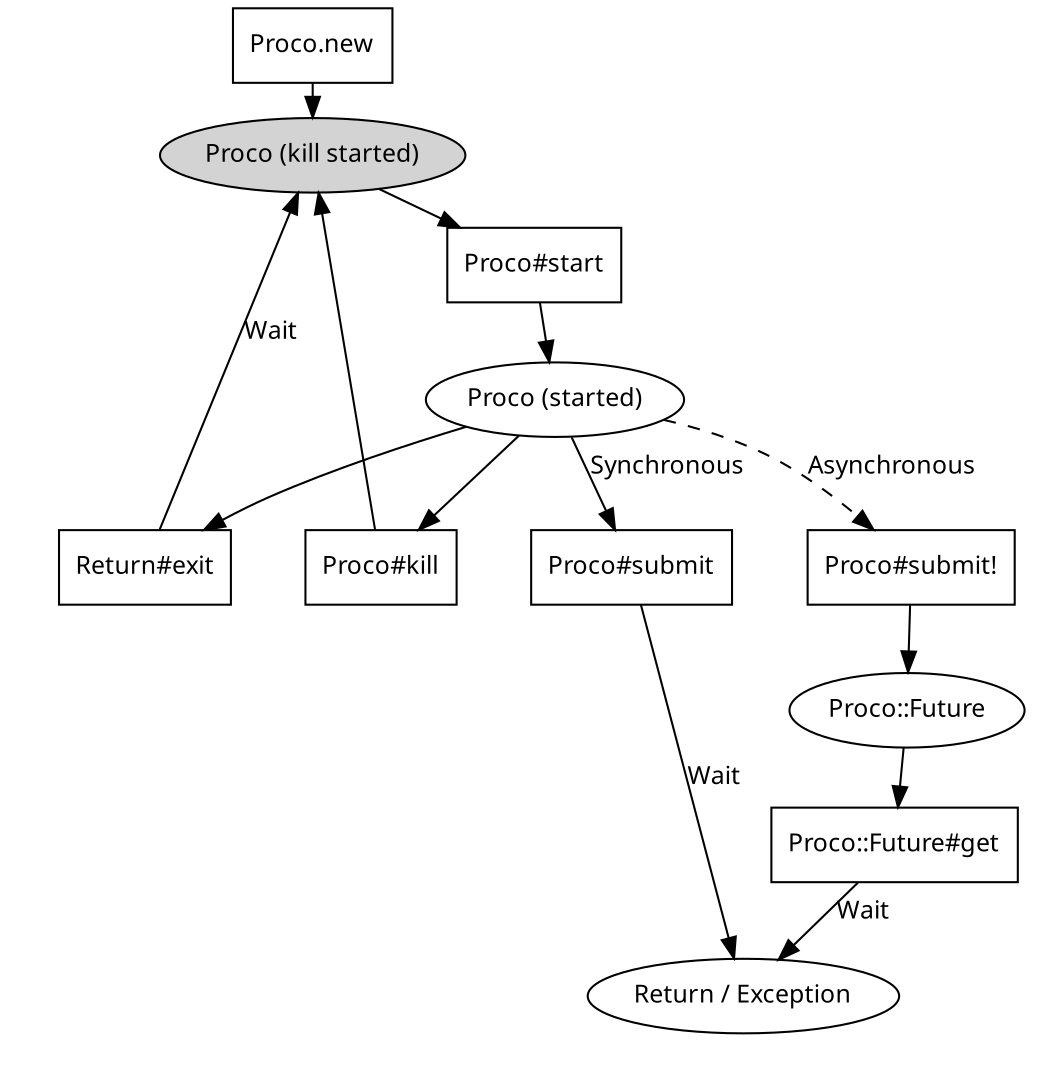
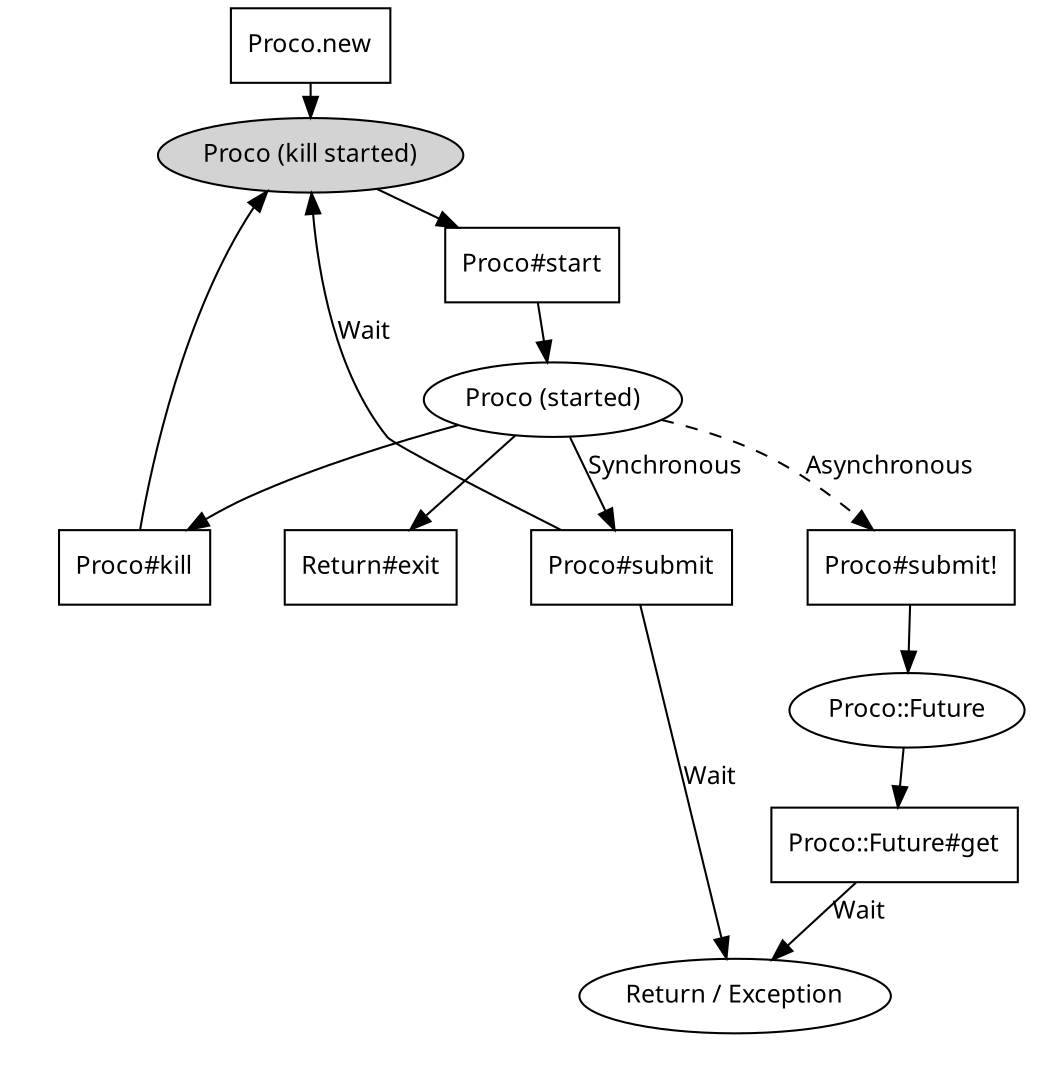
edge "Return#exit" -> "Proco (kill started)": now "Proco#submit" -> "Proco (kill started)"
